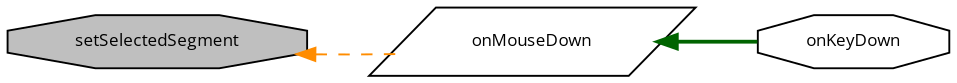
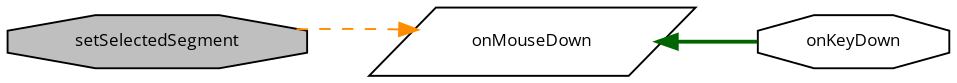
edge "onMouseDown" -> "setSelectedSegment": reversed
